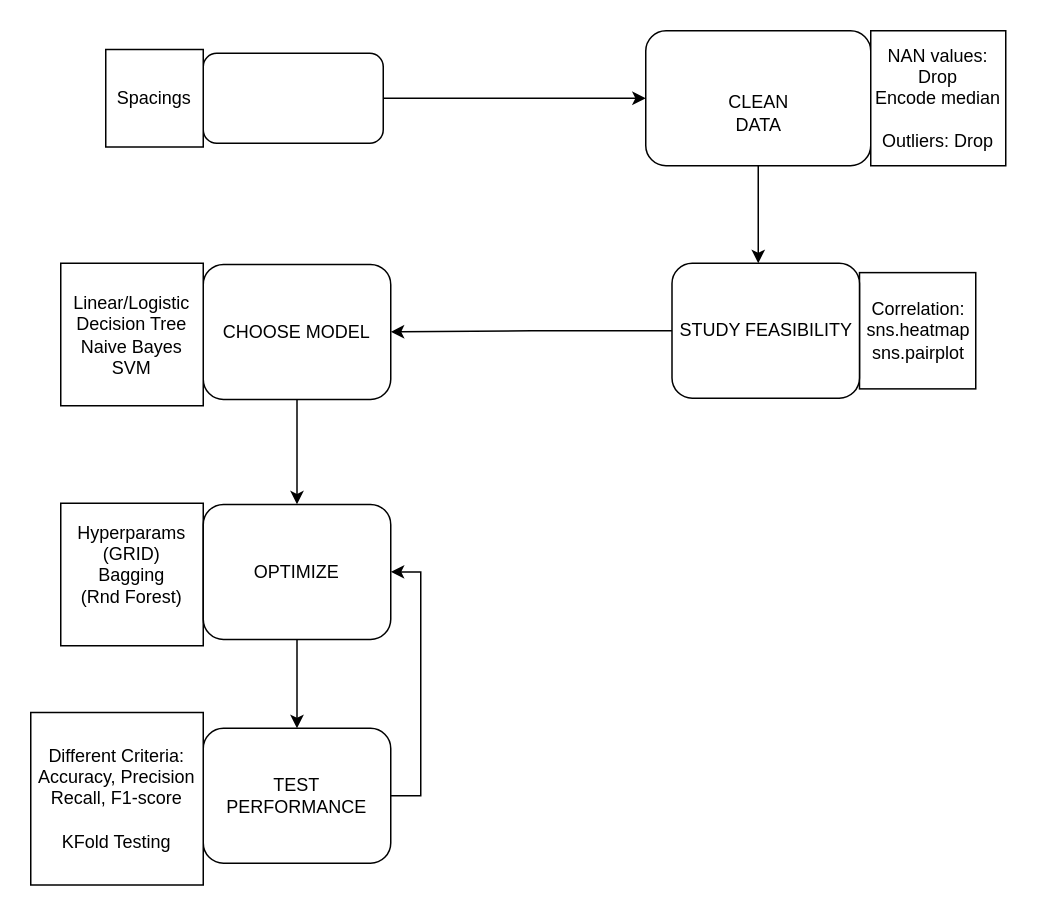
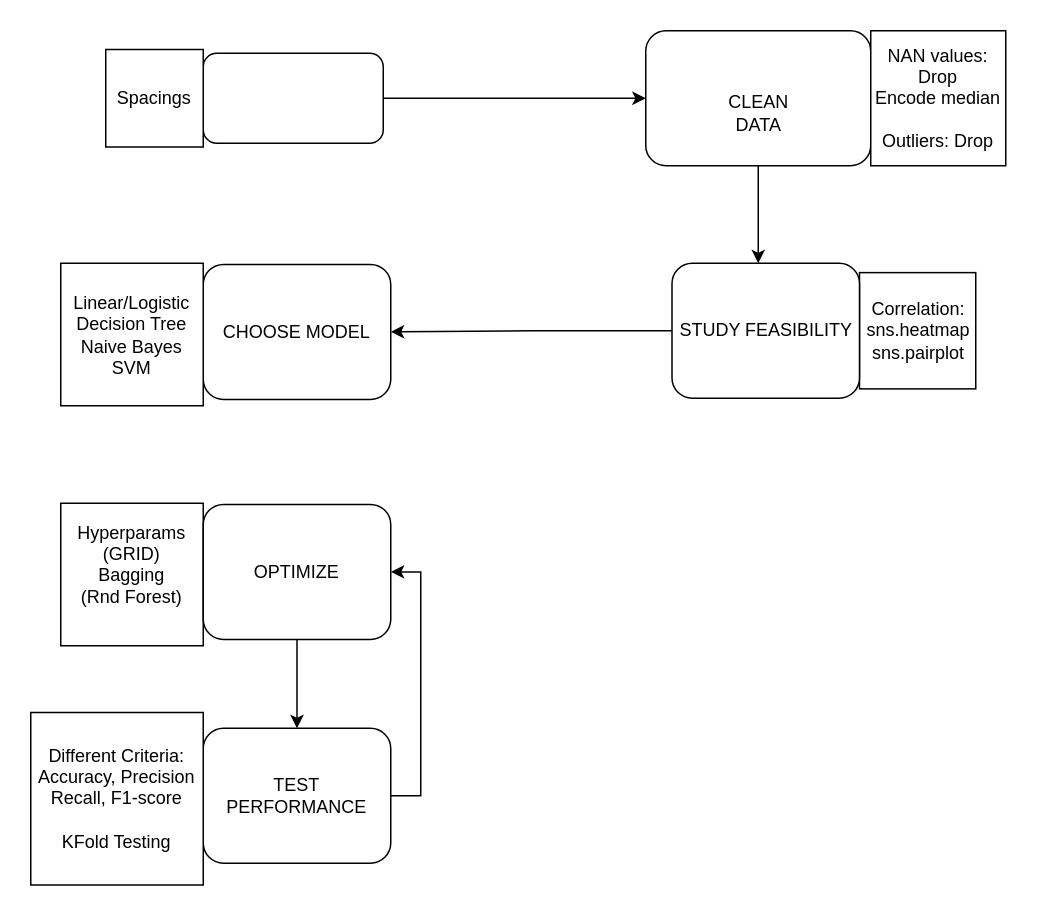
edge "CHOOSE MODEL" -> "OPTIMIZE": removed
